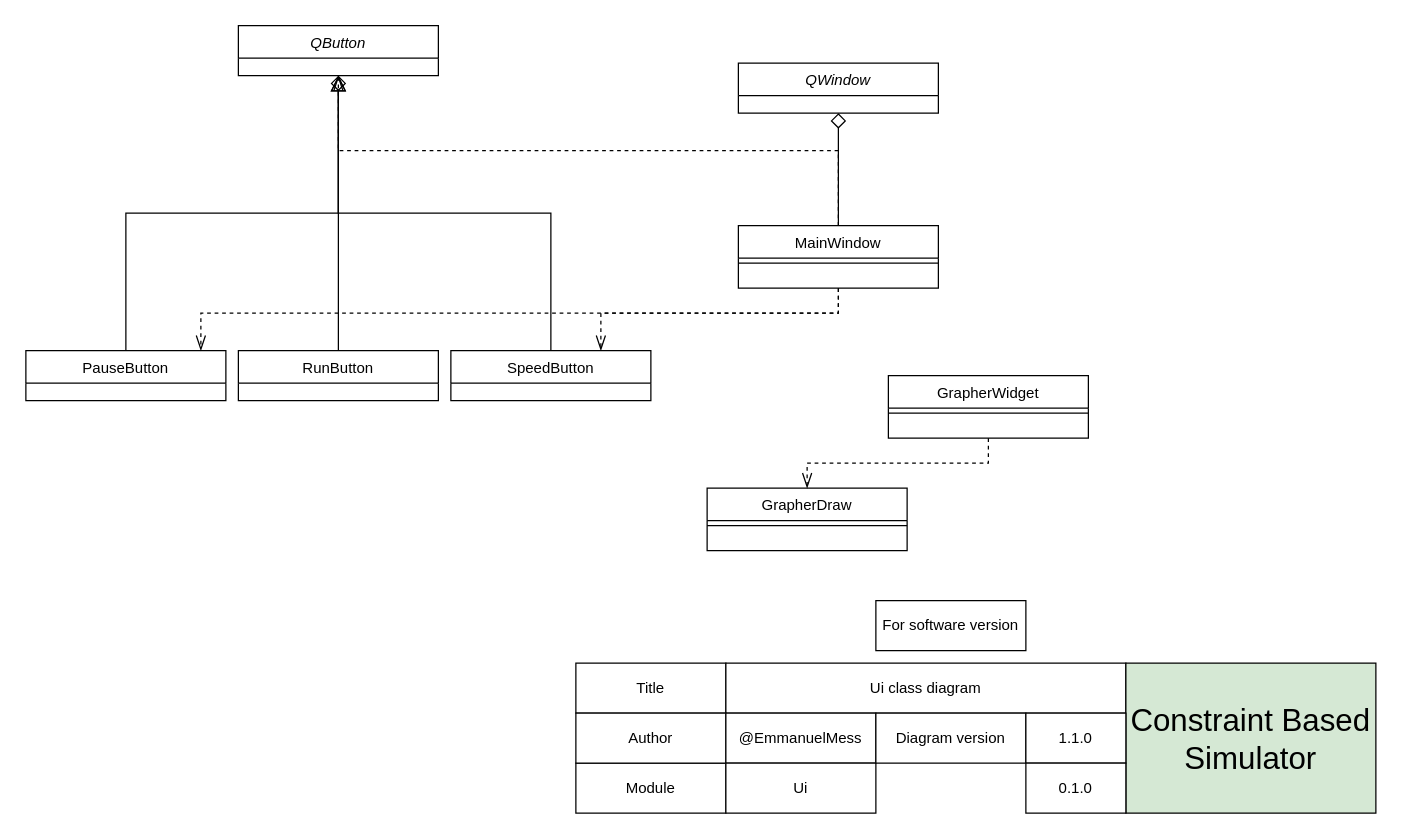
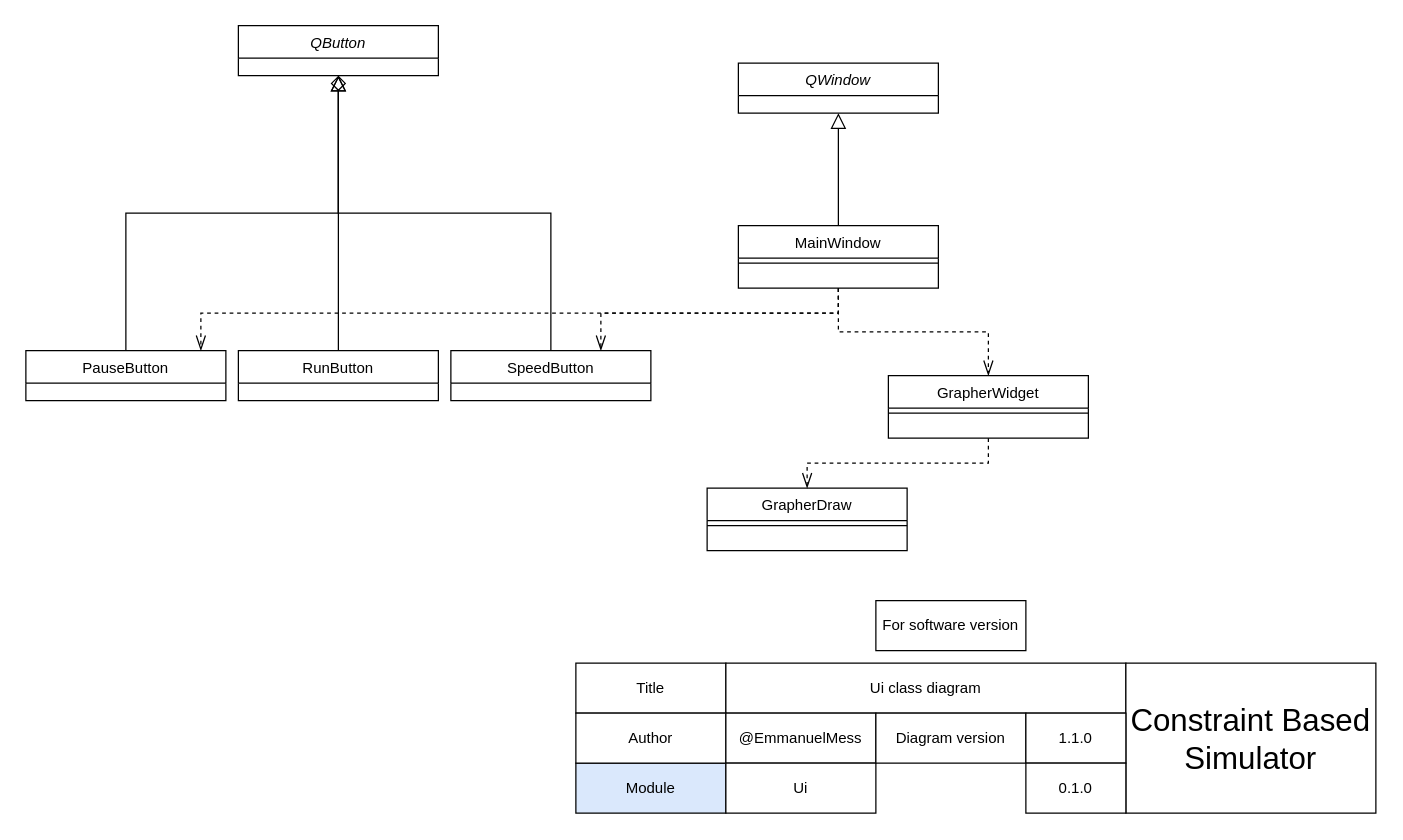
edge "MainWindow" -> "QWindow": arrowhead diamond -> block
edge "MainWindow" -> "QButton": now "MainWindow" -> "GrapherWidget"
node "Constraint Based Simulator": fillcolor #d5e8d4 -> #ffffff
node "Module": fillcolor #ffffff -> #dae8fc
